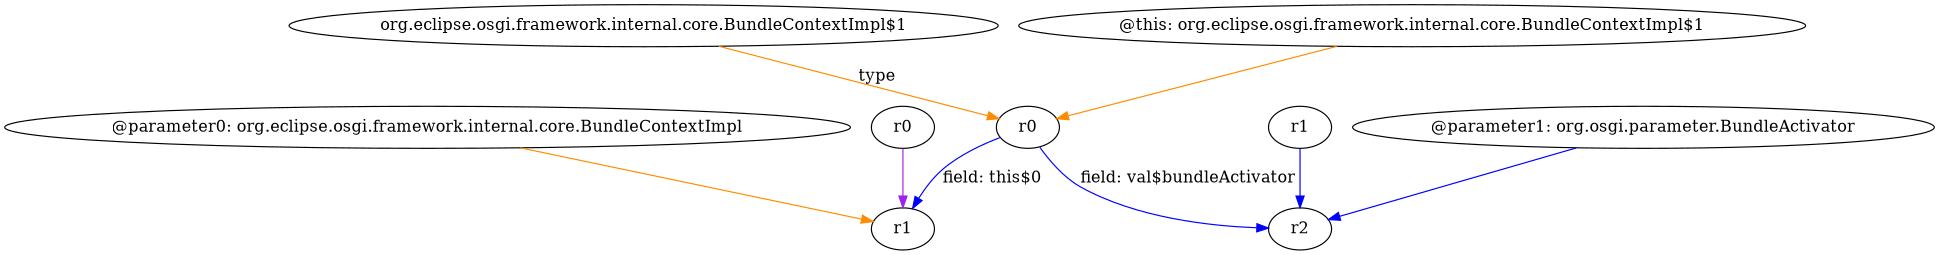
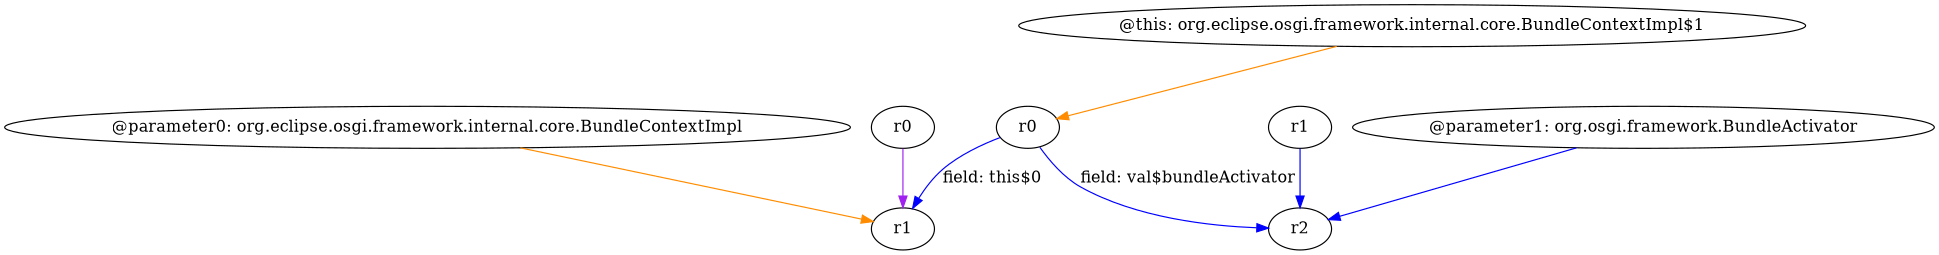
node "org.eclipse.osgi.framework.internal.core.BundleContextImpl$1": removed
node "@parameter1: org.osgi.parameter.BundleActivator": label "@parameter1: org.osgi.parameter.BundleActivator" -> "@parameter1: org.osgi.framework.BundleActivator"
